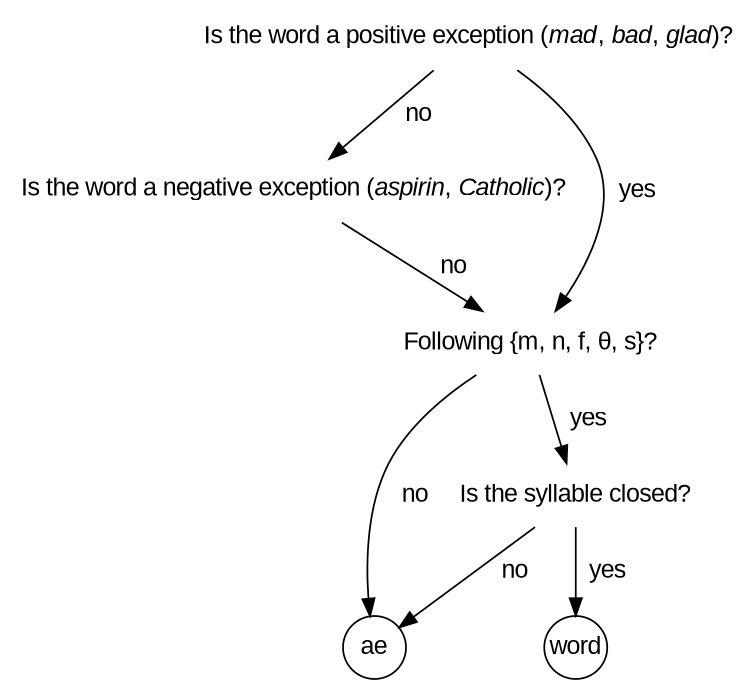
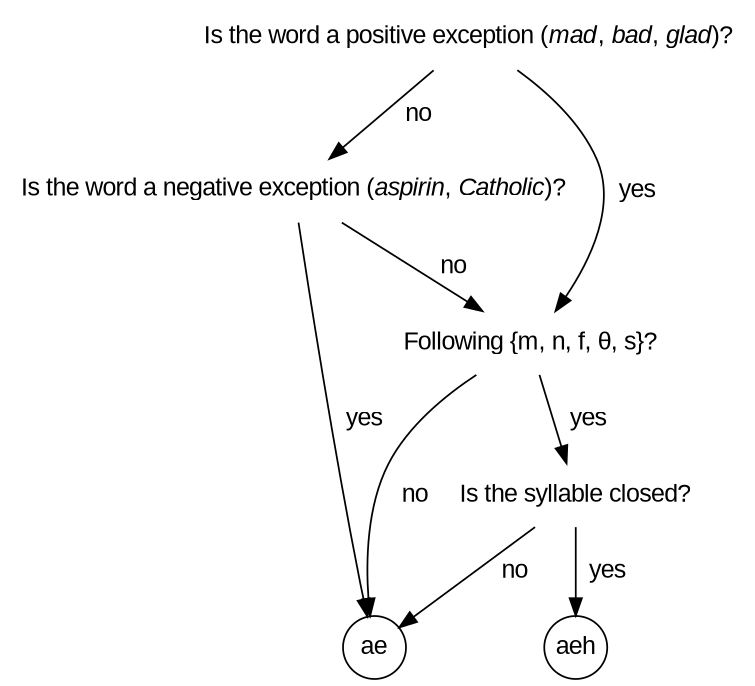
edge "Is the word a negative exception (" -> "ae": added, label "yes"
node "word": label "word" -> "aeh"
